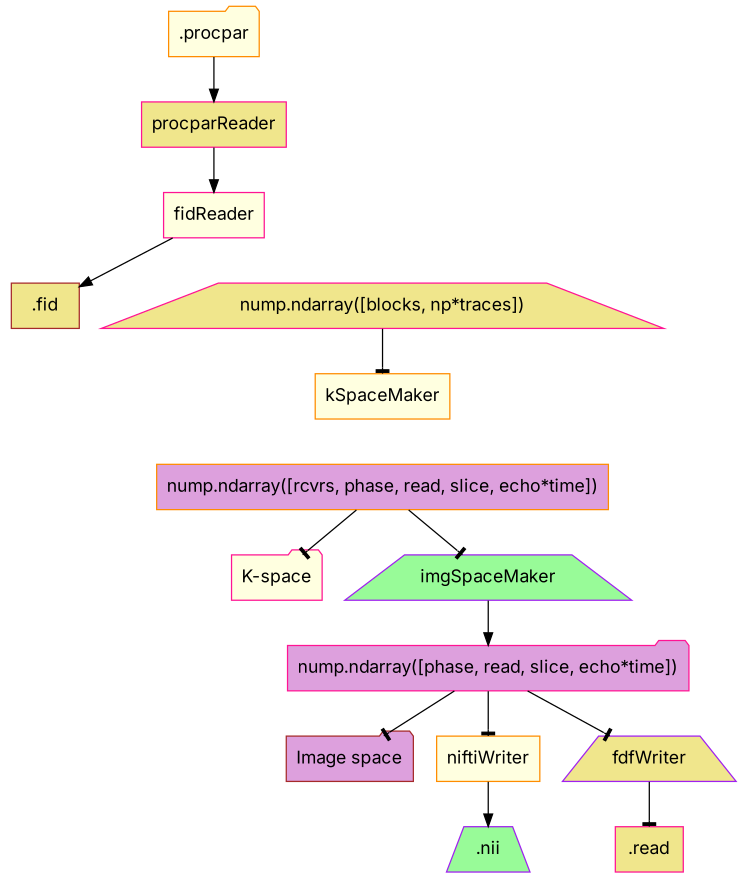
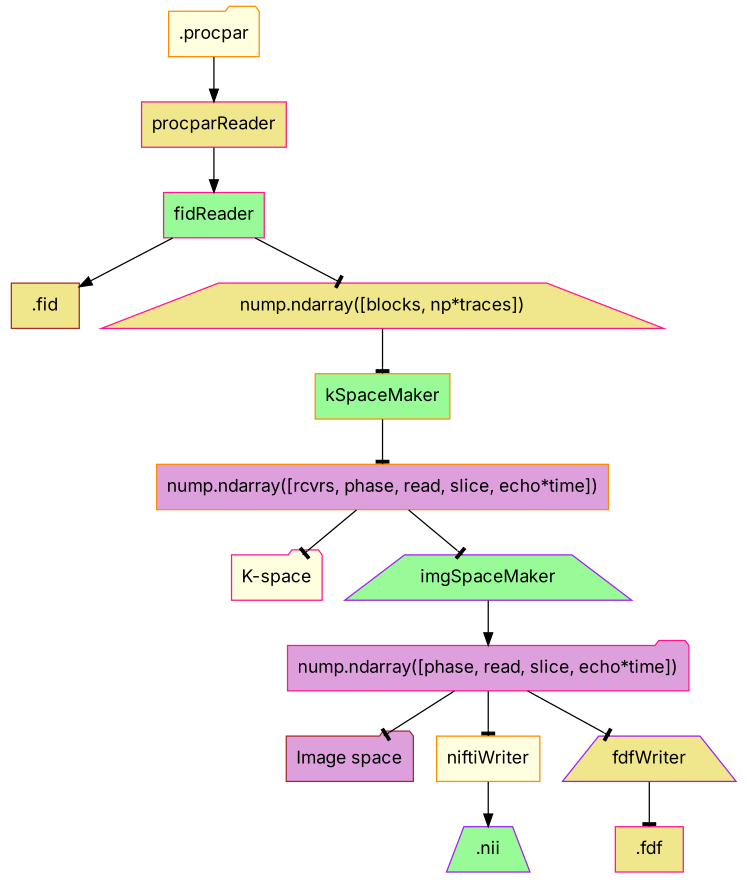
node "fidReader": fillcolor lightyellow -> palegreen
edge "fidReader" -> "nump.ndarray([blocks, np*traces])": added
node "kSpaceMaker": fillcolor lightyellow -> palegreen
edge "kSpaceMaker" -> "nump.ndarray([rcvrs, phase, read, slice, echo*time])": added
node ".read": label ".read" -> ".fdf"
